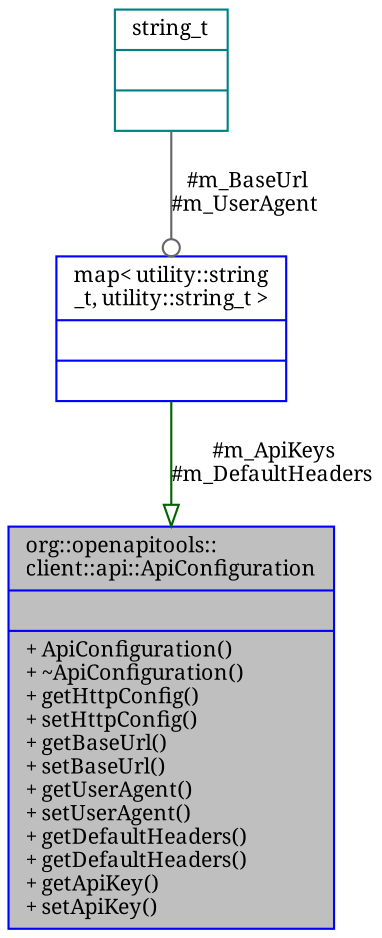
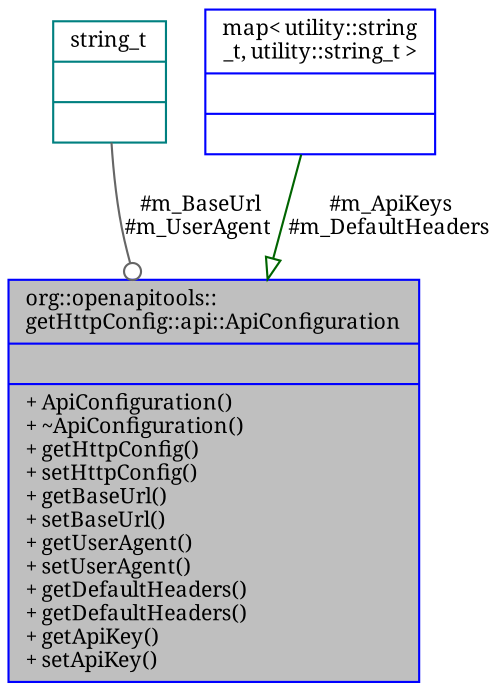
edge "string_t" -> "map< utility::string": now "string_t" -> "org::openapitools::"
node "org::openapitools::": text "client::api::ApiConfiguration" -> "getHttpConfig::api::ApiConfiguration"
